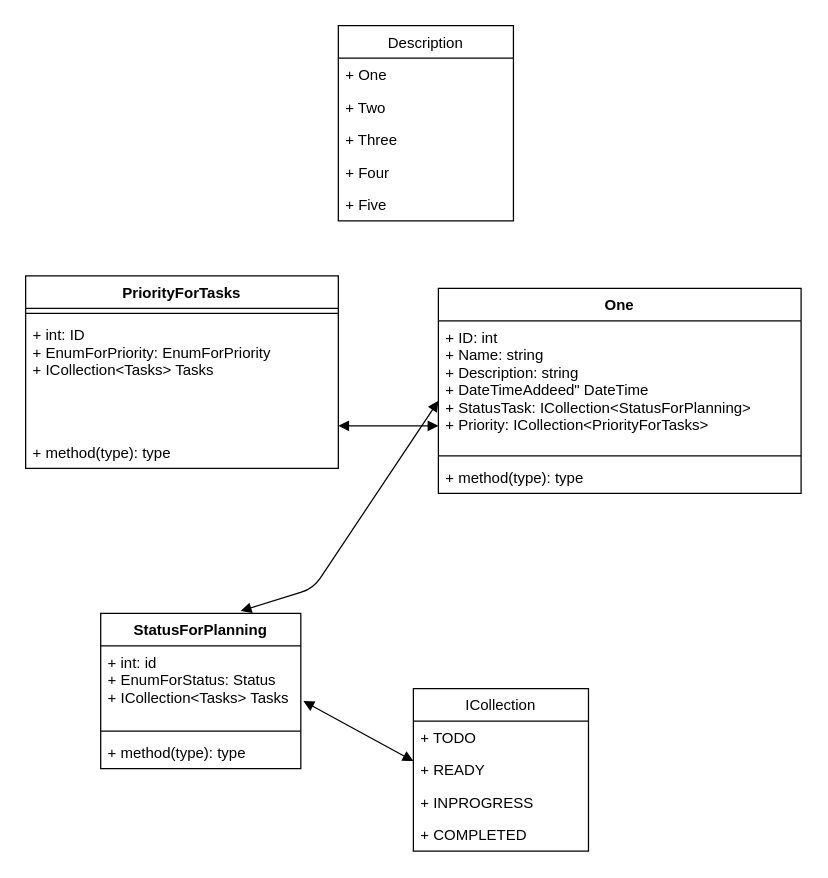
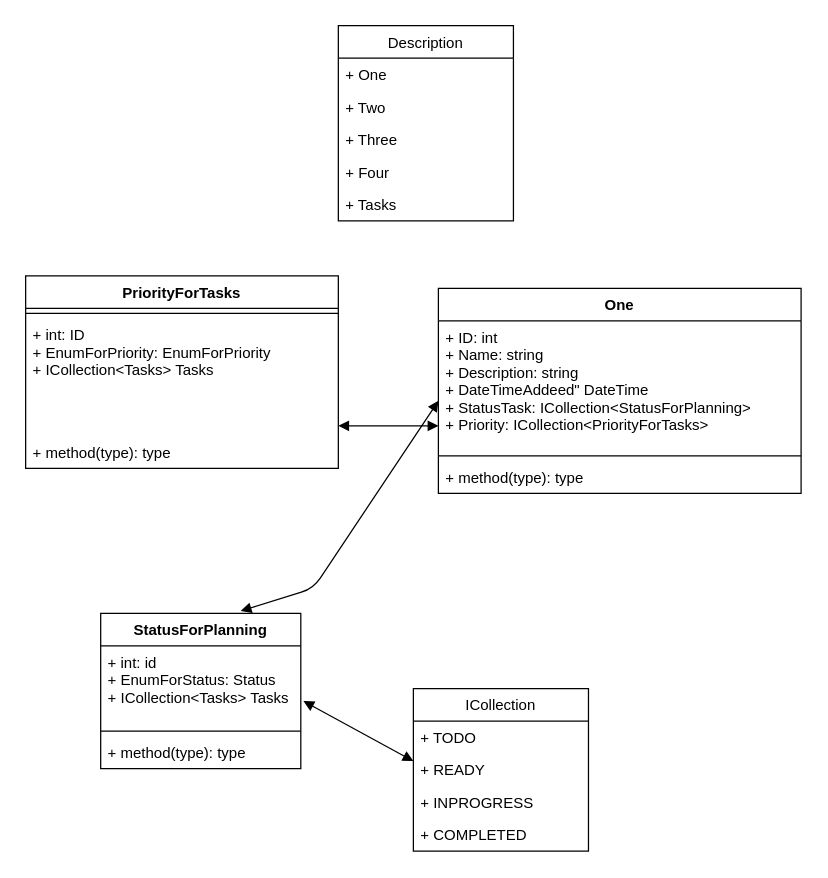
node "+ Five": label "+ Five" -> "+ Tasks"
